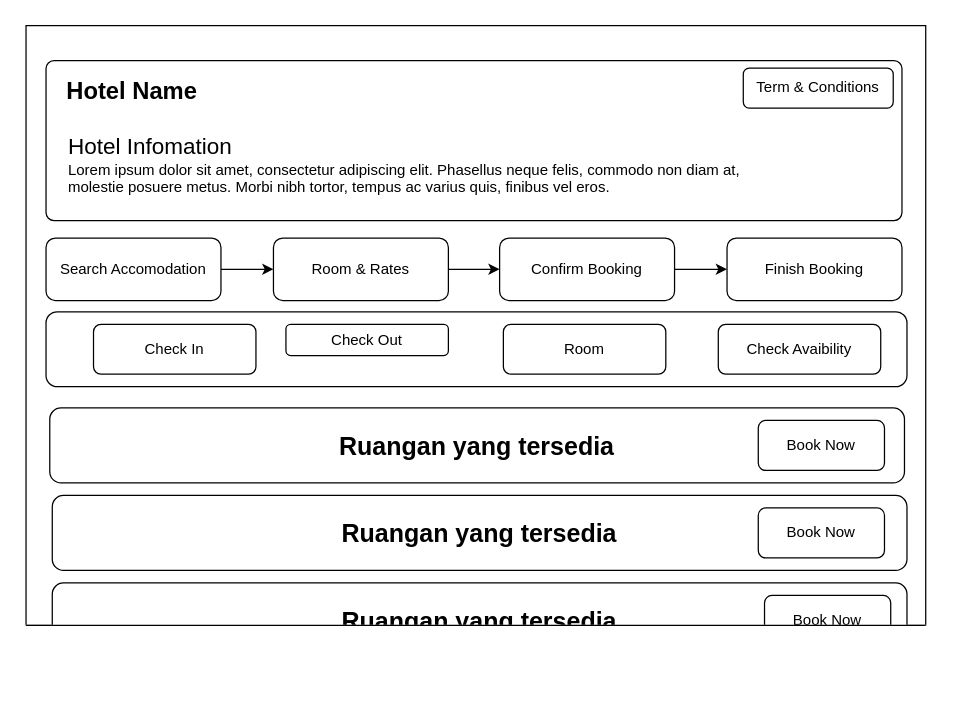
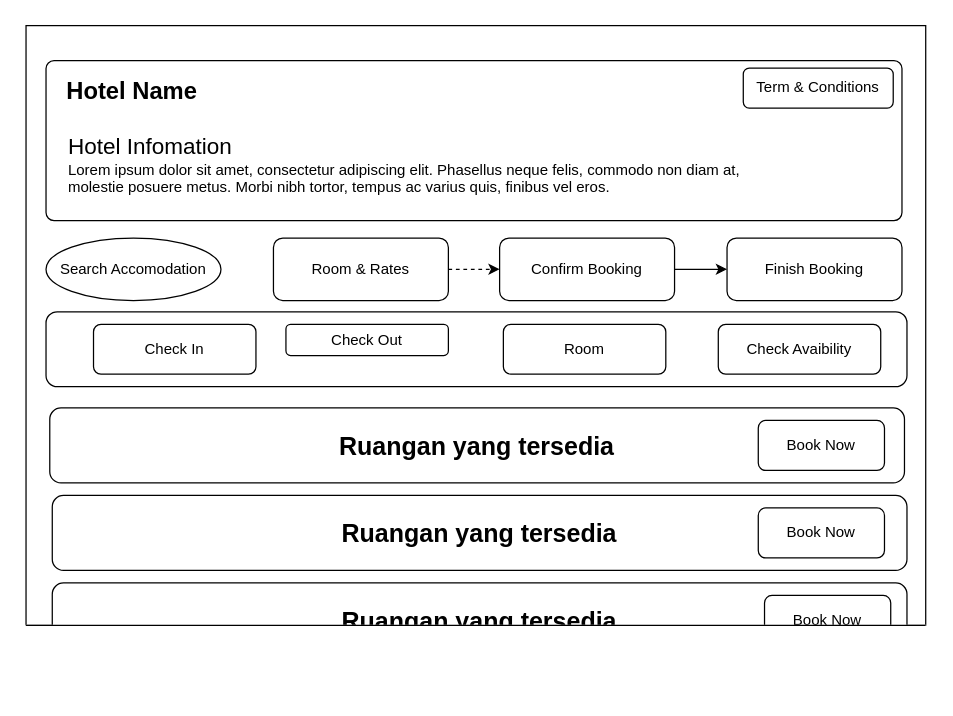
node "Search Accomodation": shape rounded rectangle -> ellipse
edge "Search Accomodation" -> "Room & Rates": removed
edge "Room & Rates" -> "Confirm Booking": style solid -> dashed
